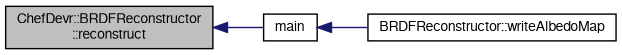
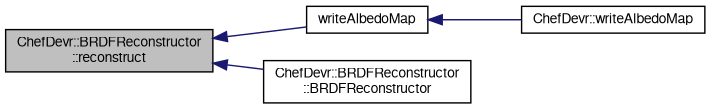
node "main": label "main" -> "writeAlbedoMap"
node "BRDFReconstructor::writeAlbedoMap": label "BRDFReconstructor::writeAlbedoMap" -> "ChefDevr::writeAlbedoMap"
node "ChefDevr::BRDFReconstructor ::BRDFReconstructor": added
